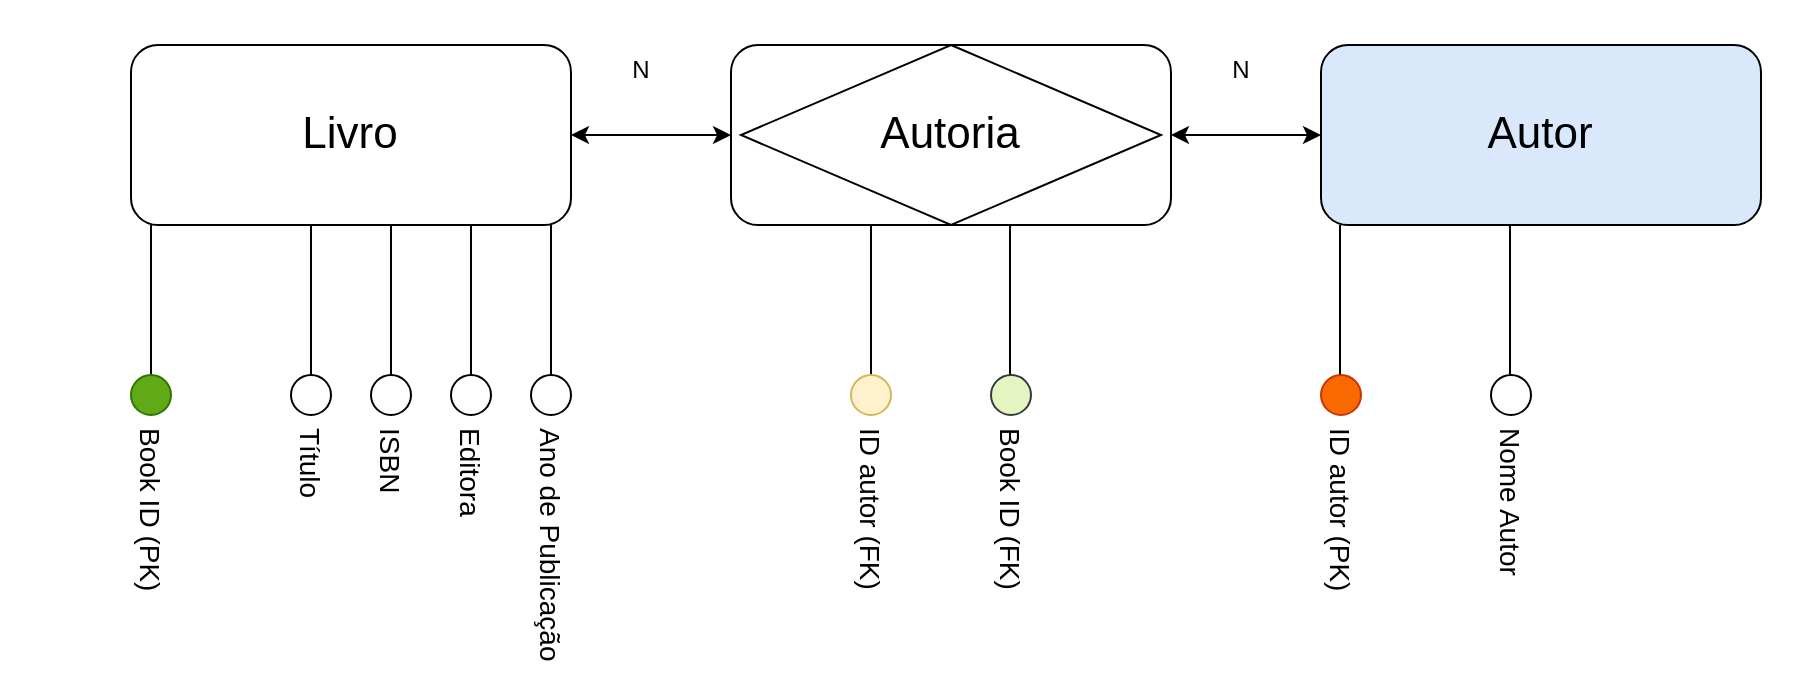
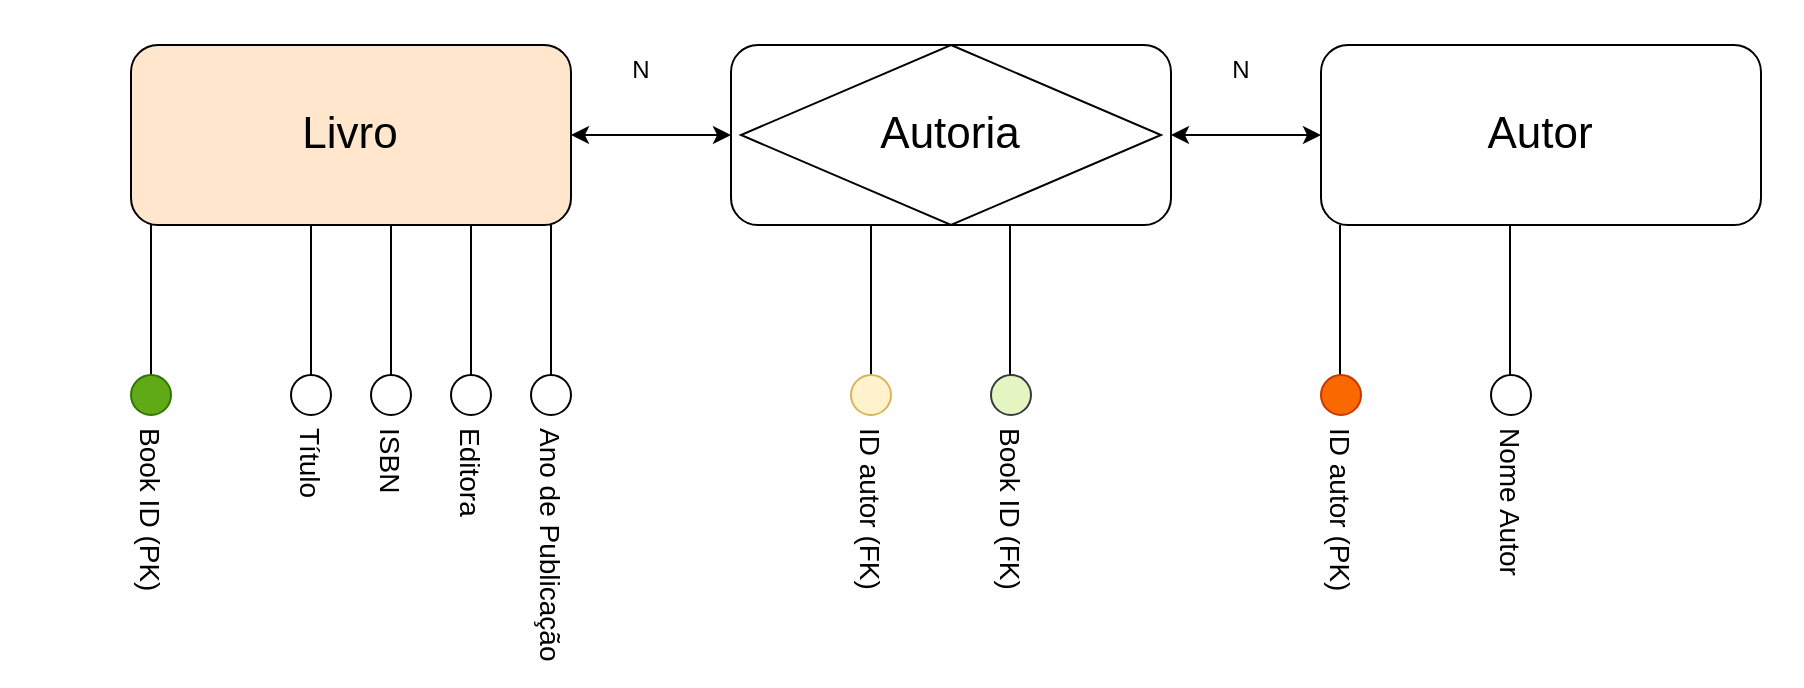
node "Livro": fillcolor #ffffff -> #ffe6cc
node "Autor": fillcolor #dae8fc -> #ffffff
